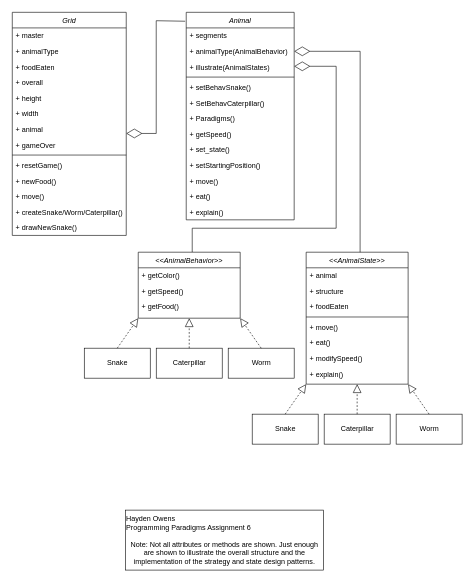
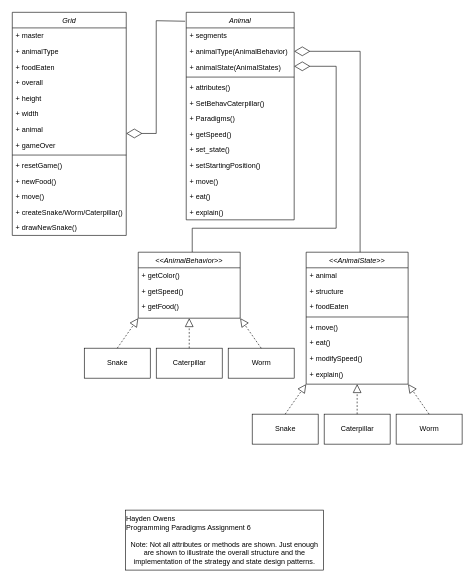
node "+ illustrate(AnimalStates)": label "+ illustrate(AnimalStates)" -> "+ animalState(AnimalStates)"
node "+ setBehavSnake()": label "+ setBehavSnake()" -> "+ attributes()"
